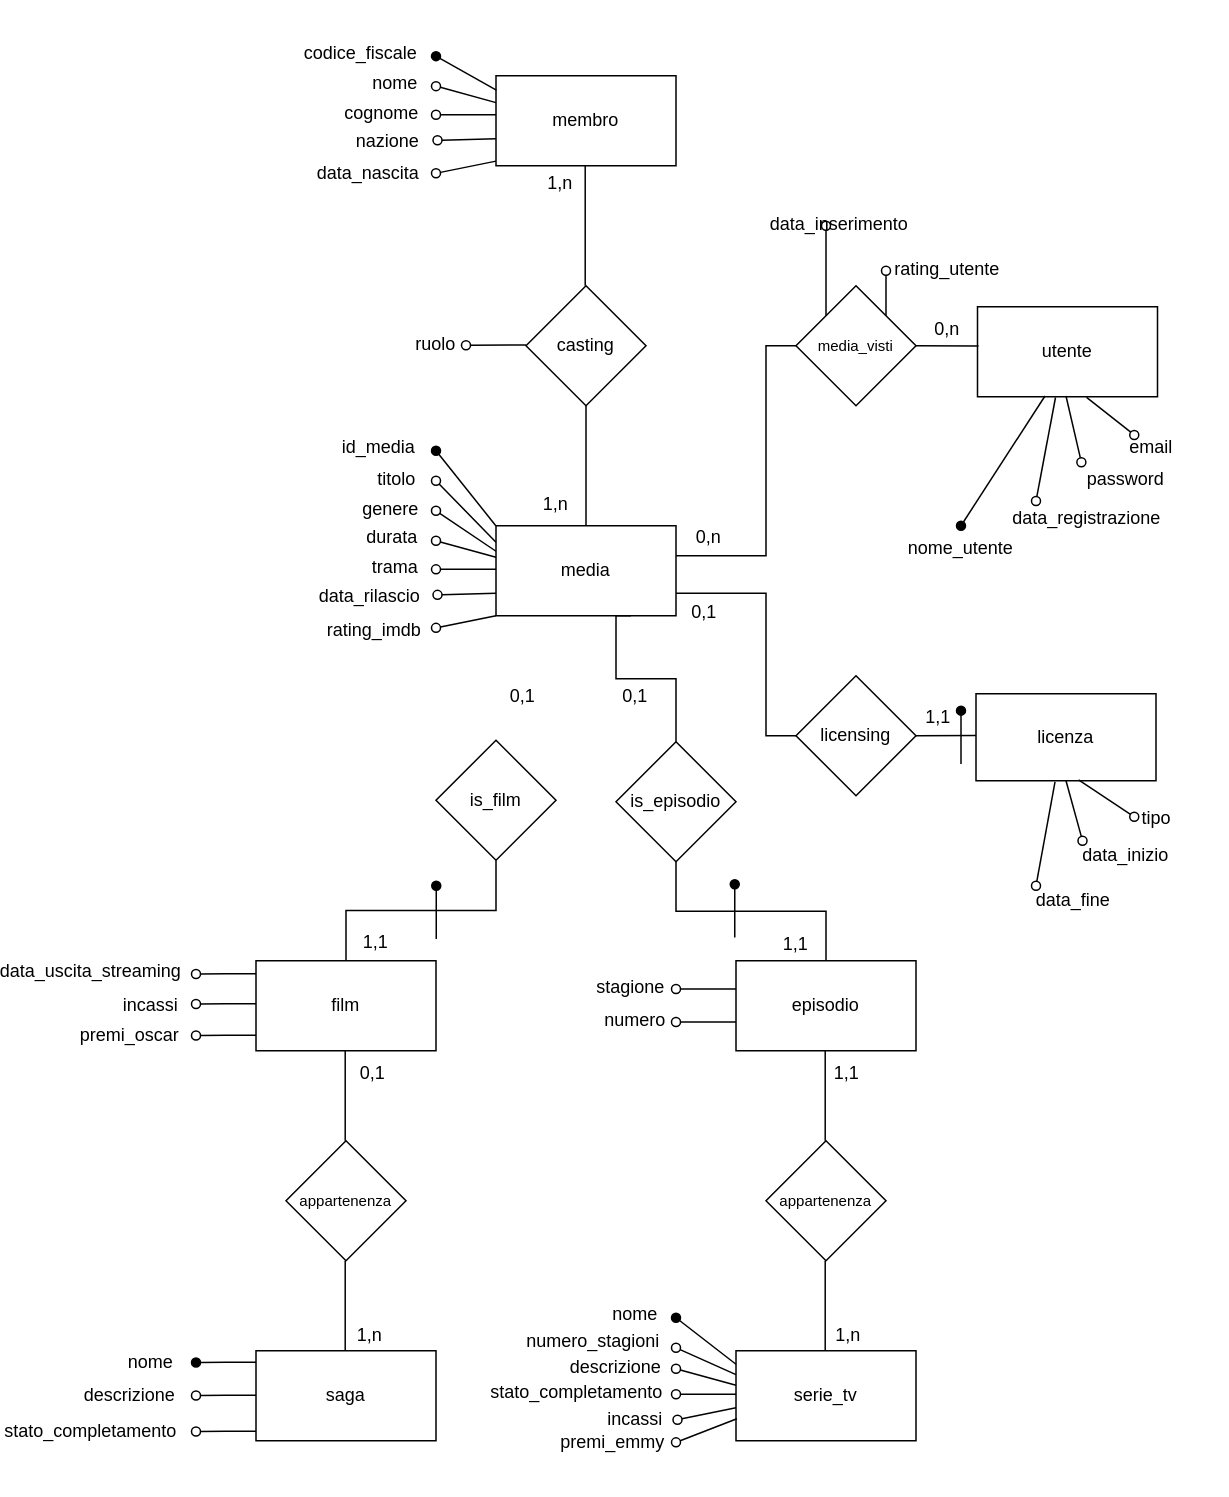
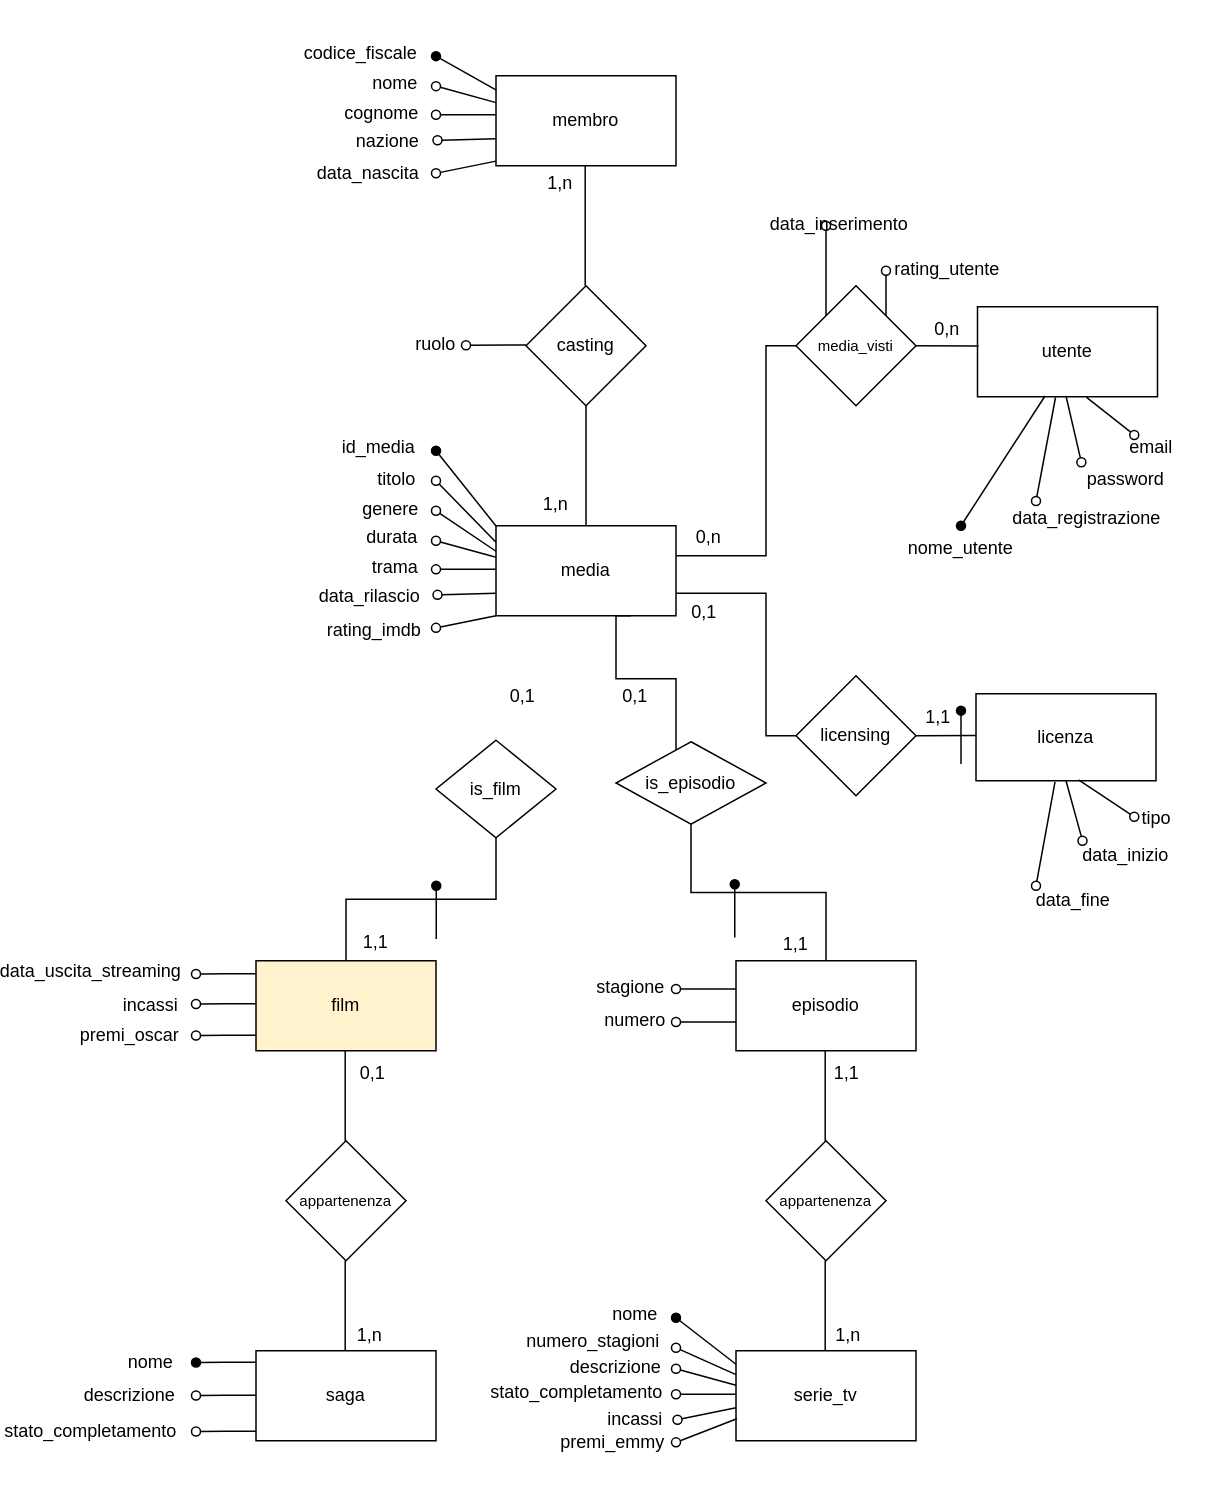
node "is_film": size 120x120 -> 120x98
node "is_episodio": size 120x120 -> 150x83
node "film": fillcolor #ffffff -> #fff2cc
